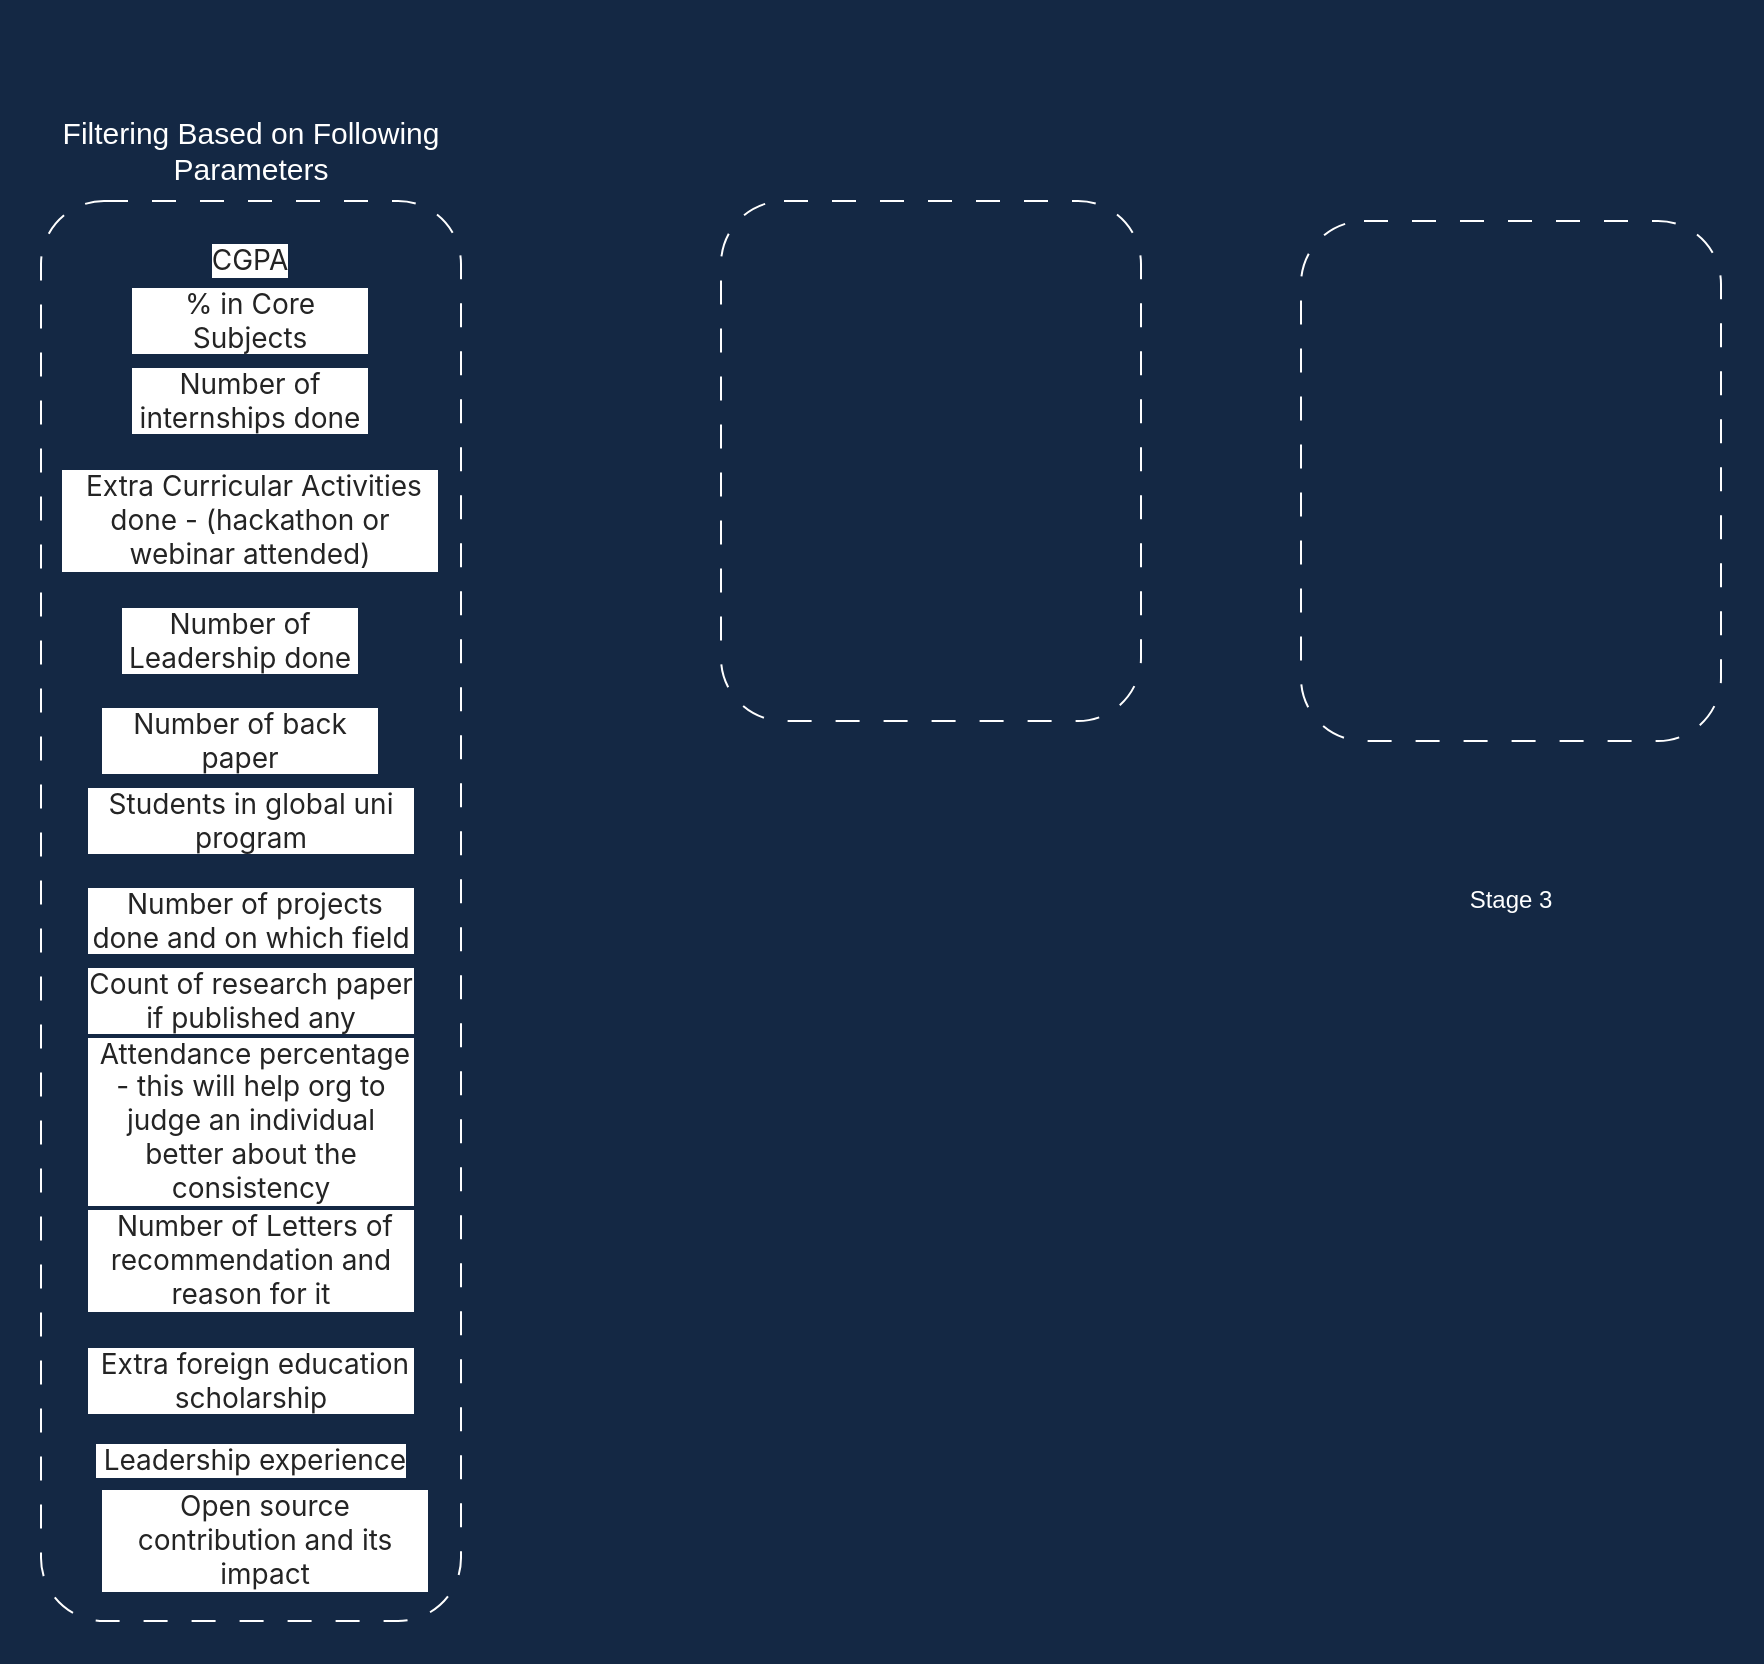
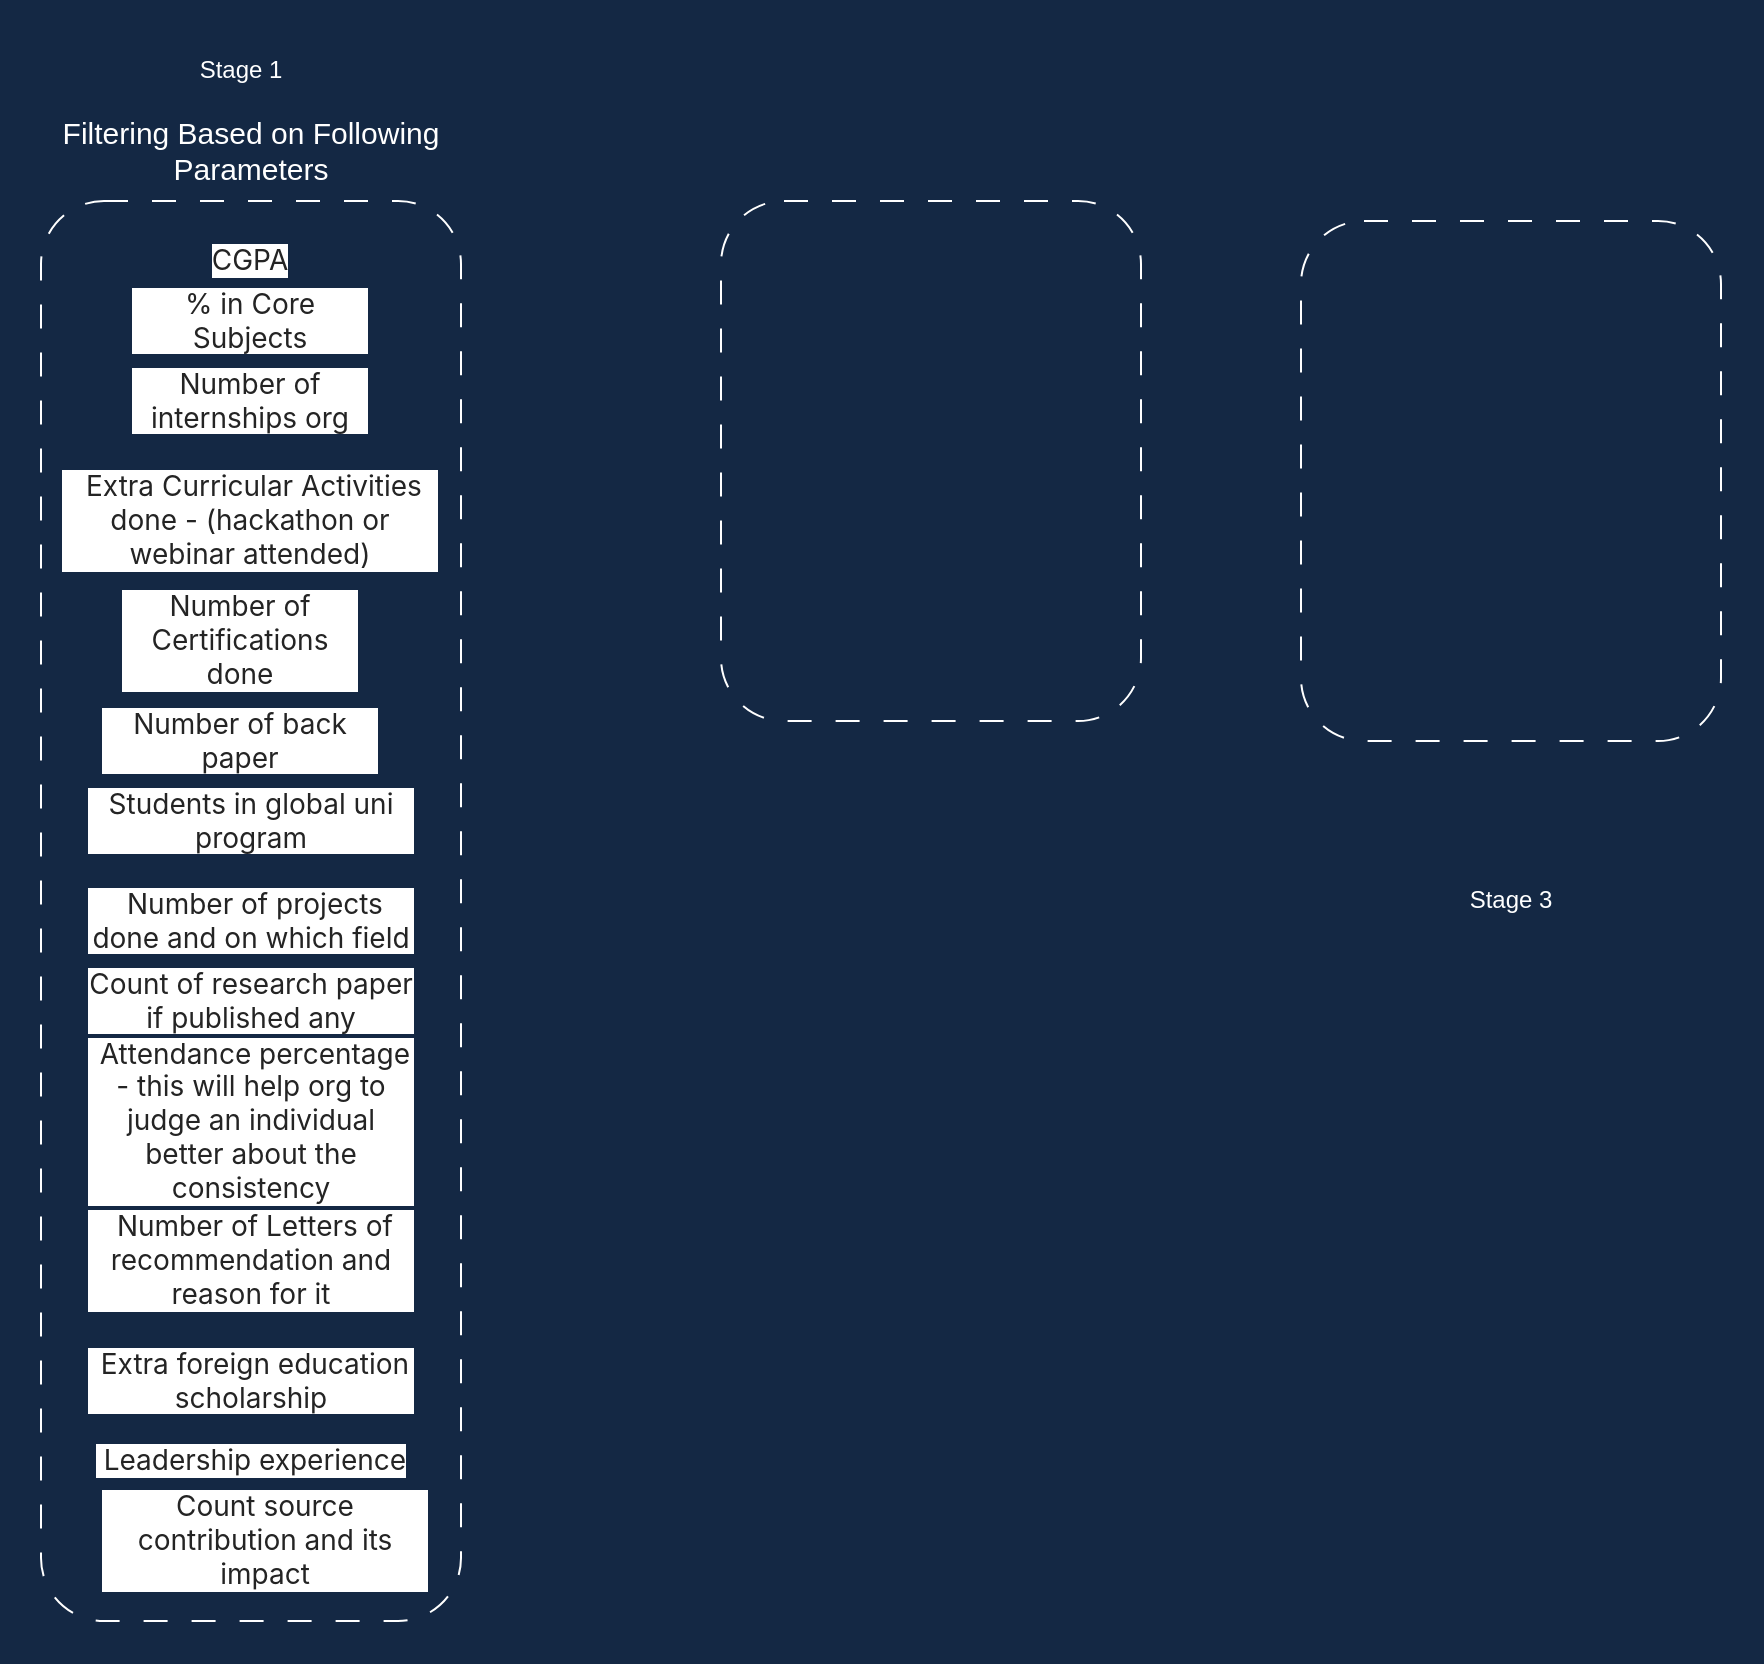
node "Stage 1": added
node "Number of internships done": label "Number of internships done" -> "Number of internships org"
node "Number of Leadership done": label "Number of Leadership done" -> "Number of Certifications done"
node "Open source contribution and its impact": label "Open source contribution and its impact" -> "Count source contribution and its impact"
